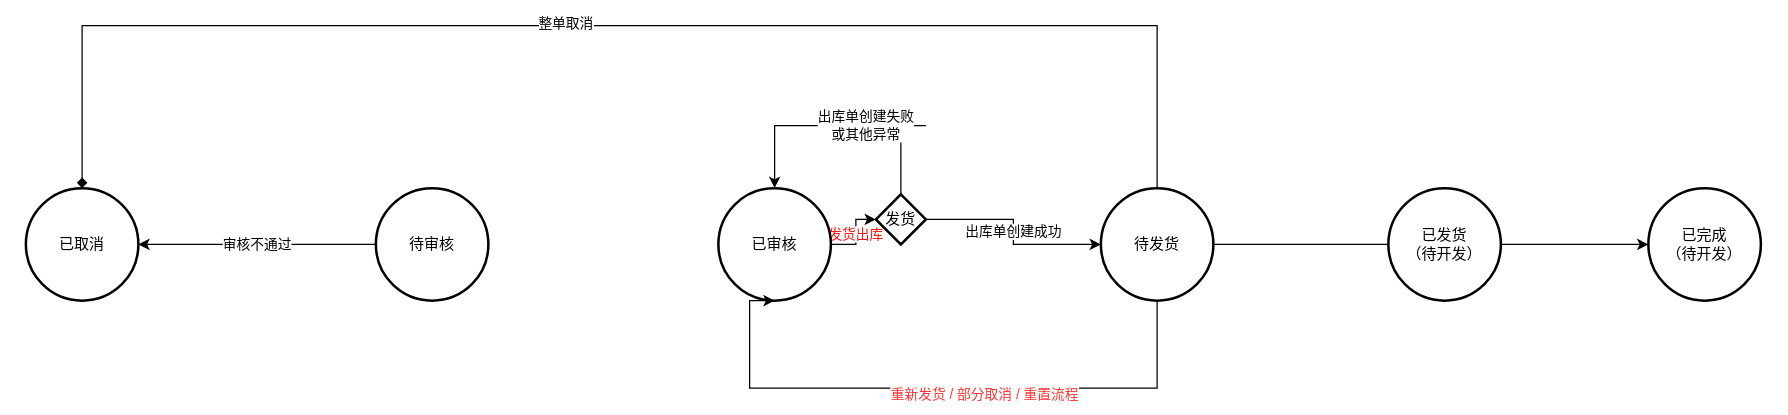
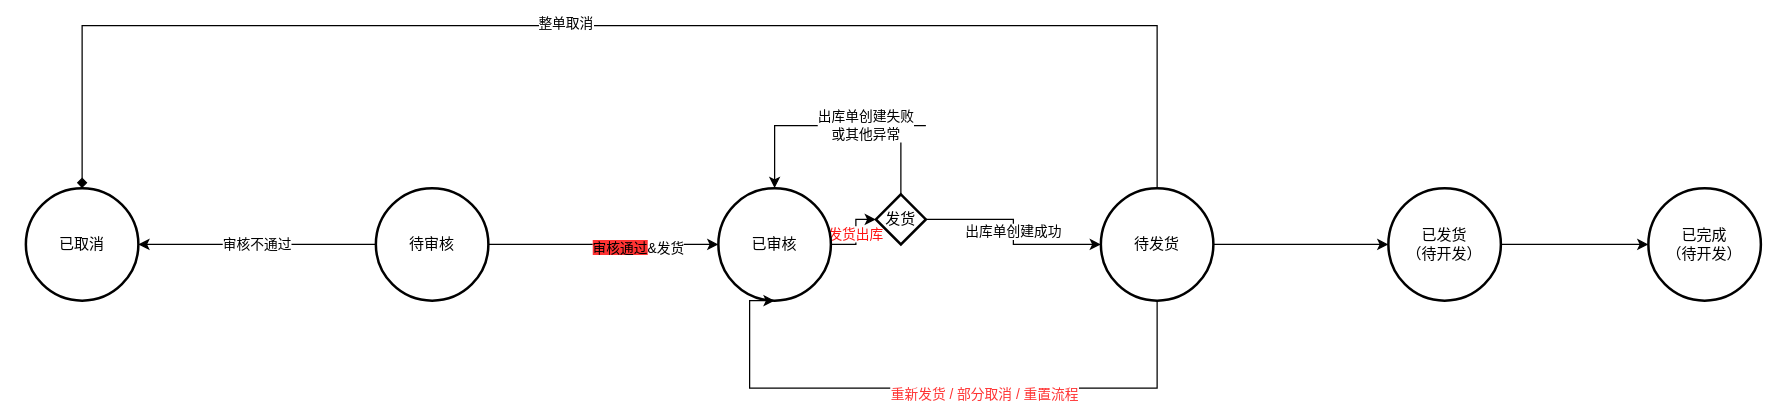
edge "待审核" -> "已审核": added, label "审核通过&发货"
edge "待发货" -- "已发货 （待开发）": arrowhead none -> classic
